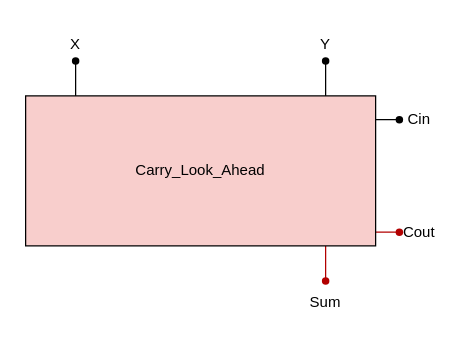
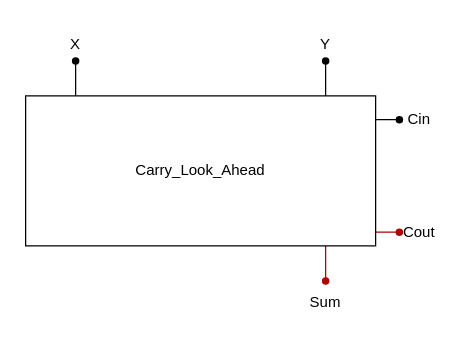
node "Carry_Look_Ahead": fillcolor #f8cecc -> #ffffff
